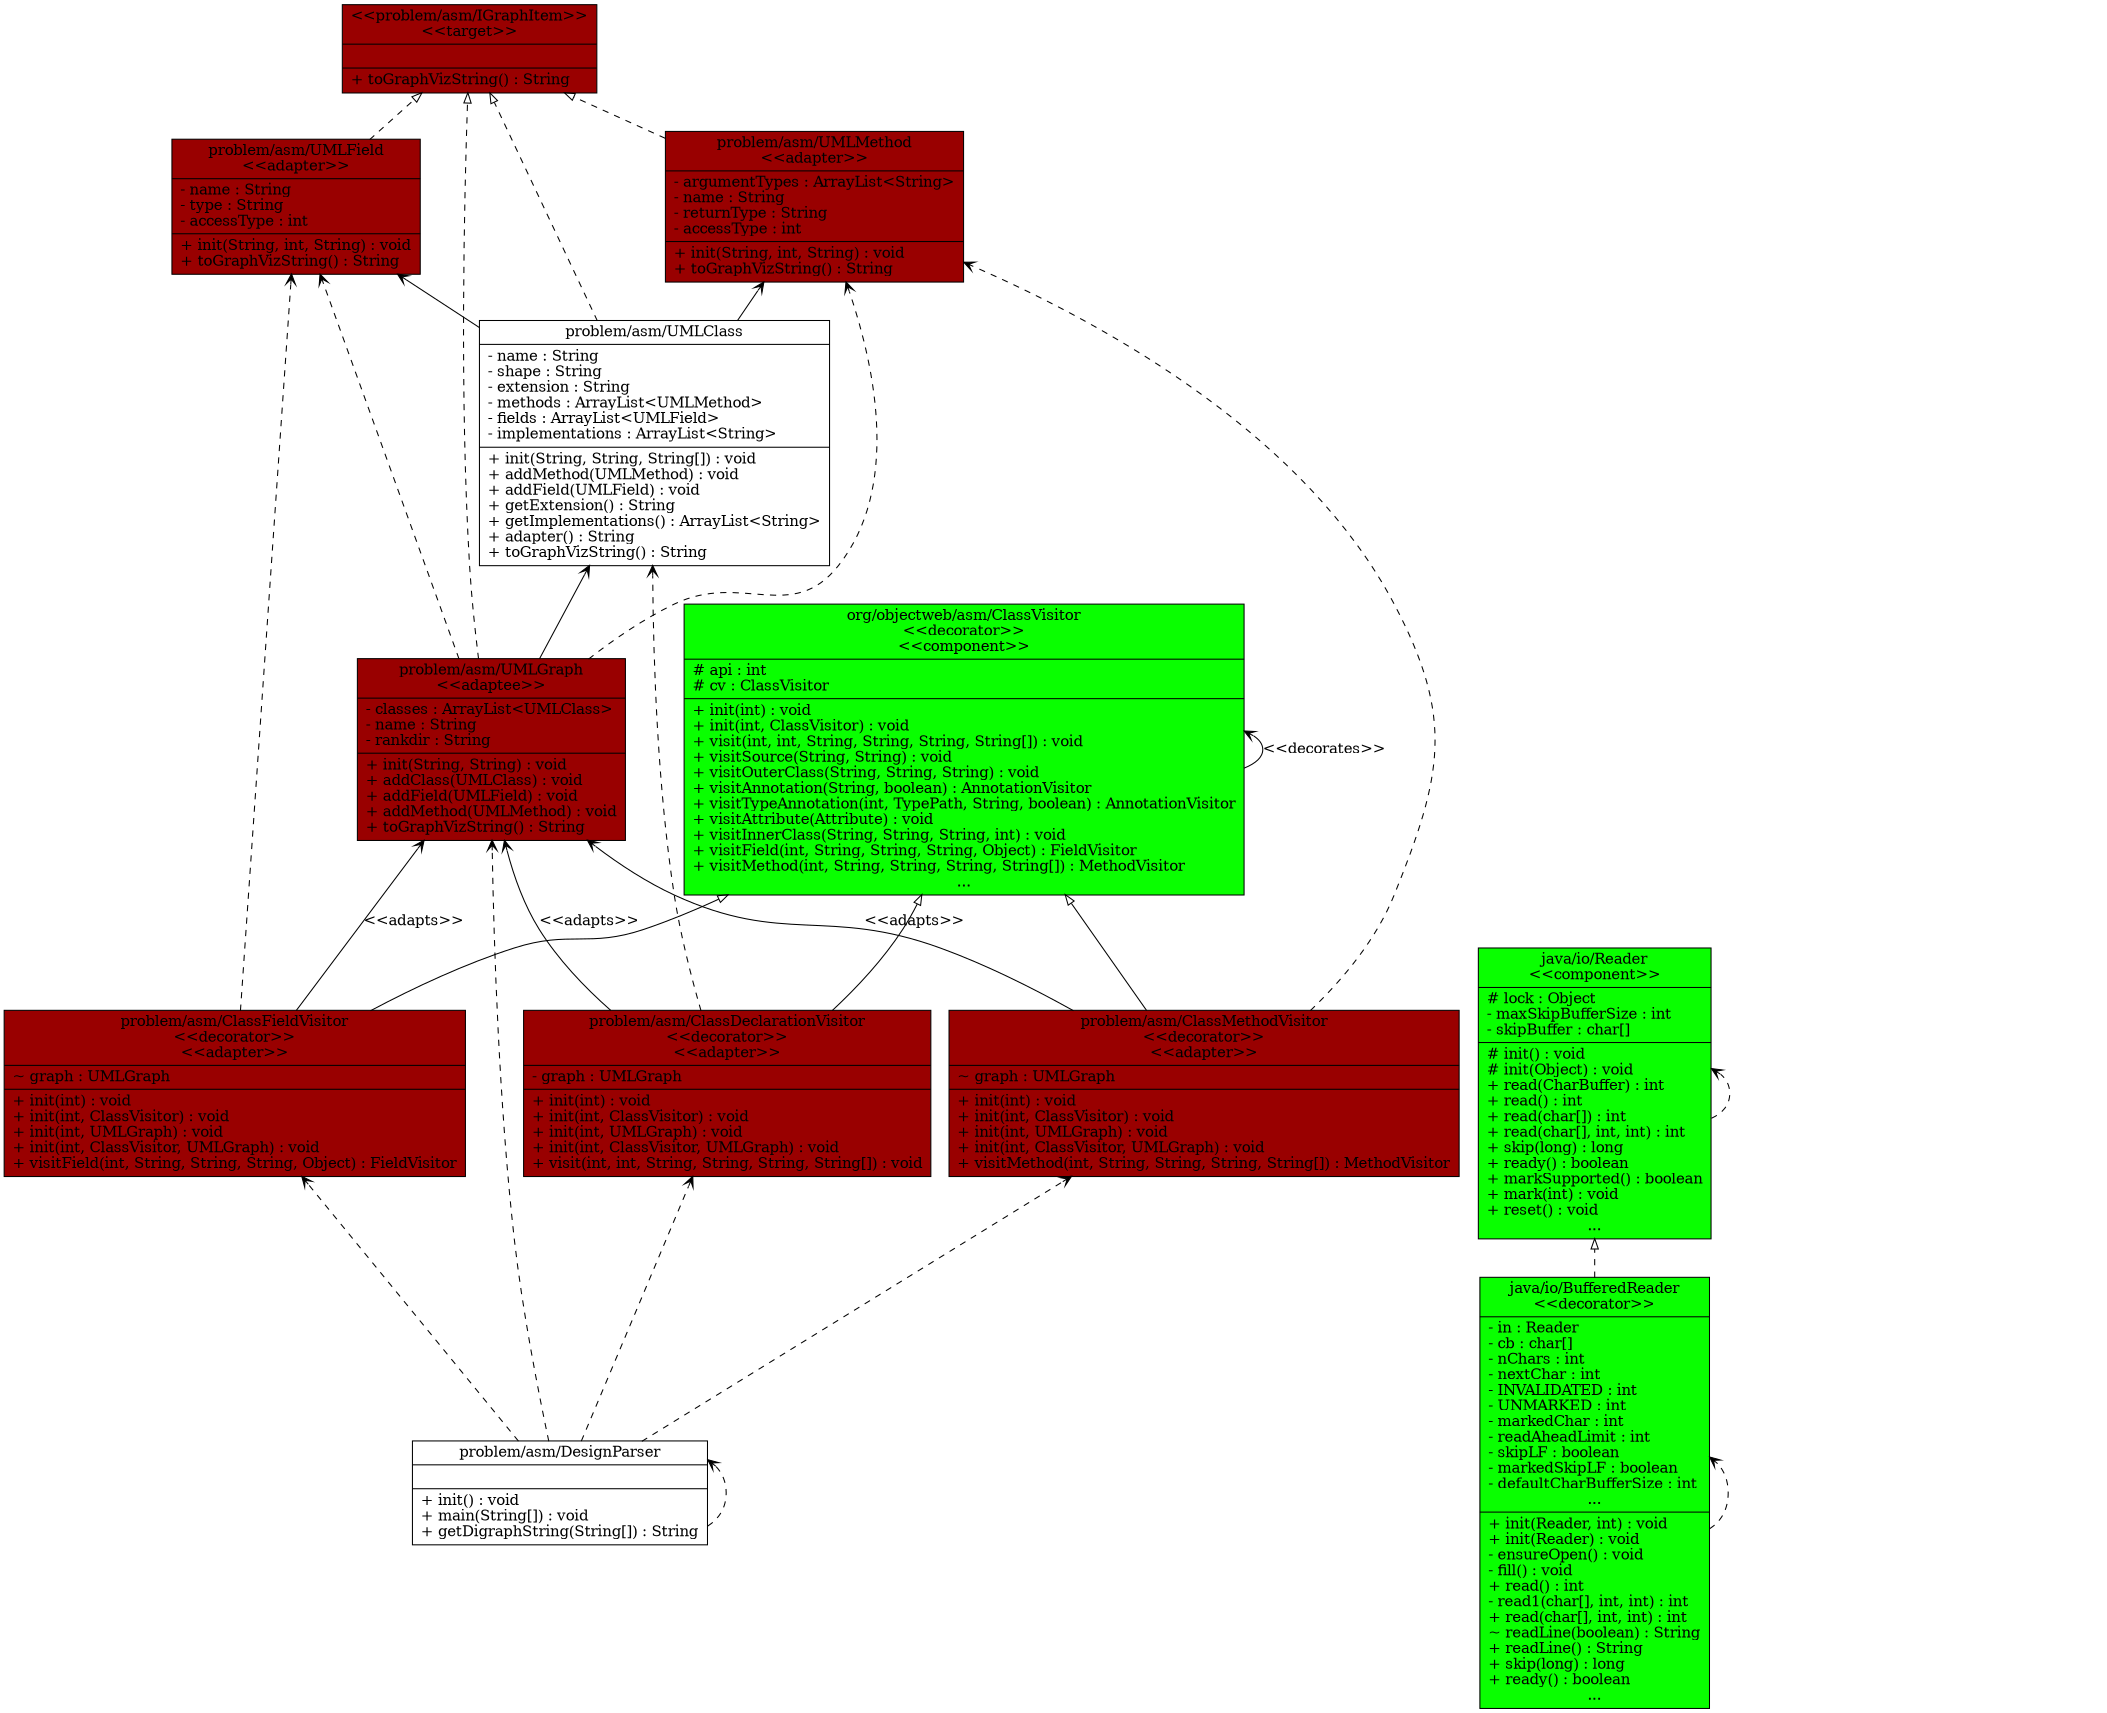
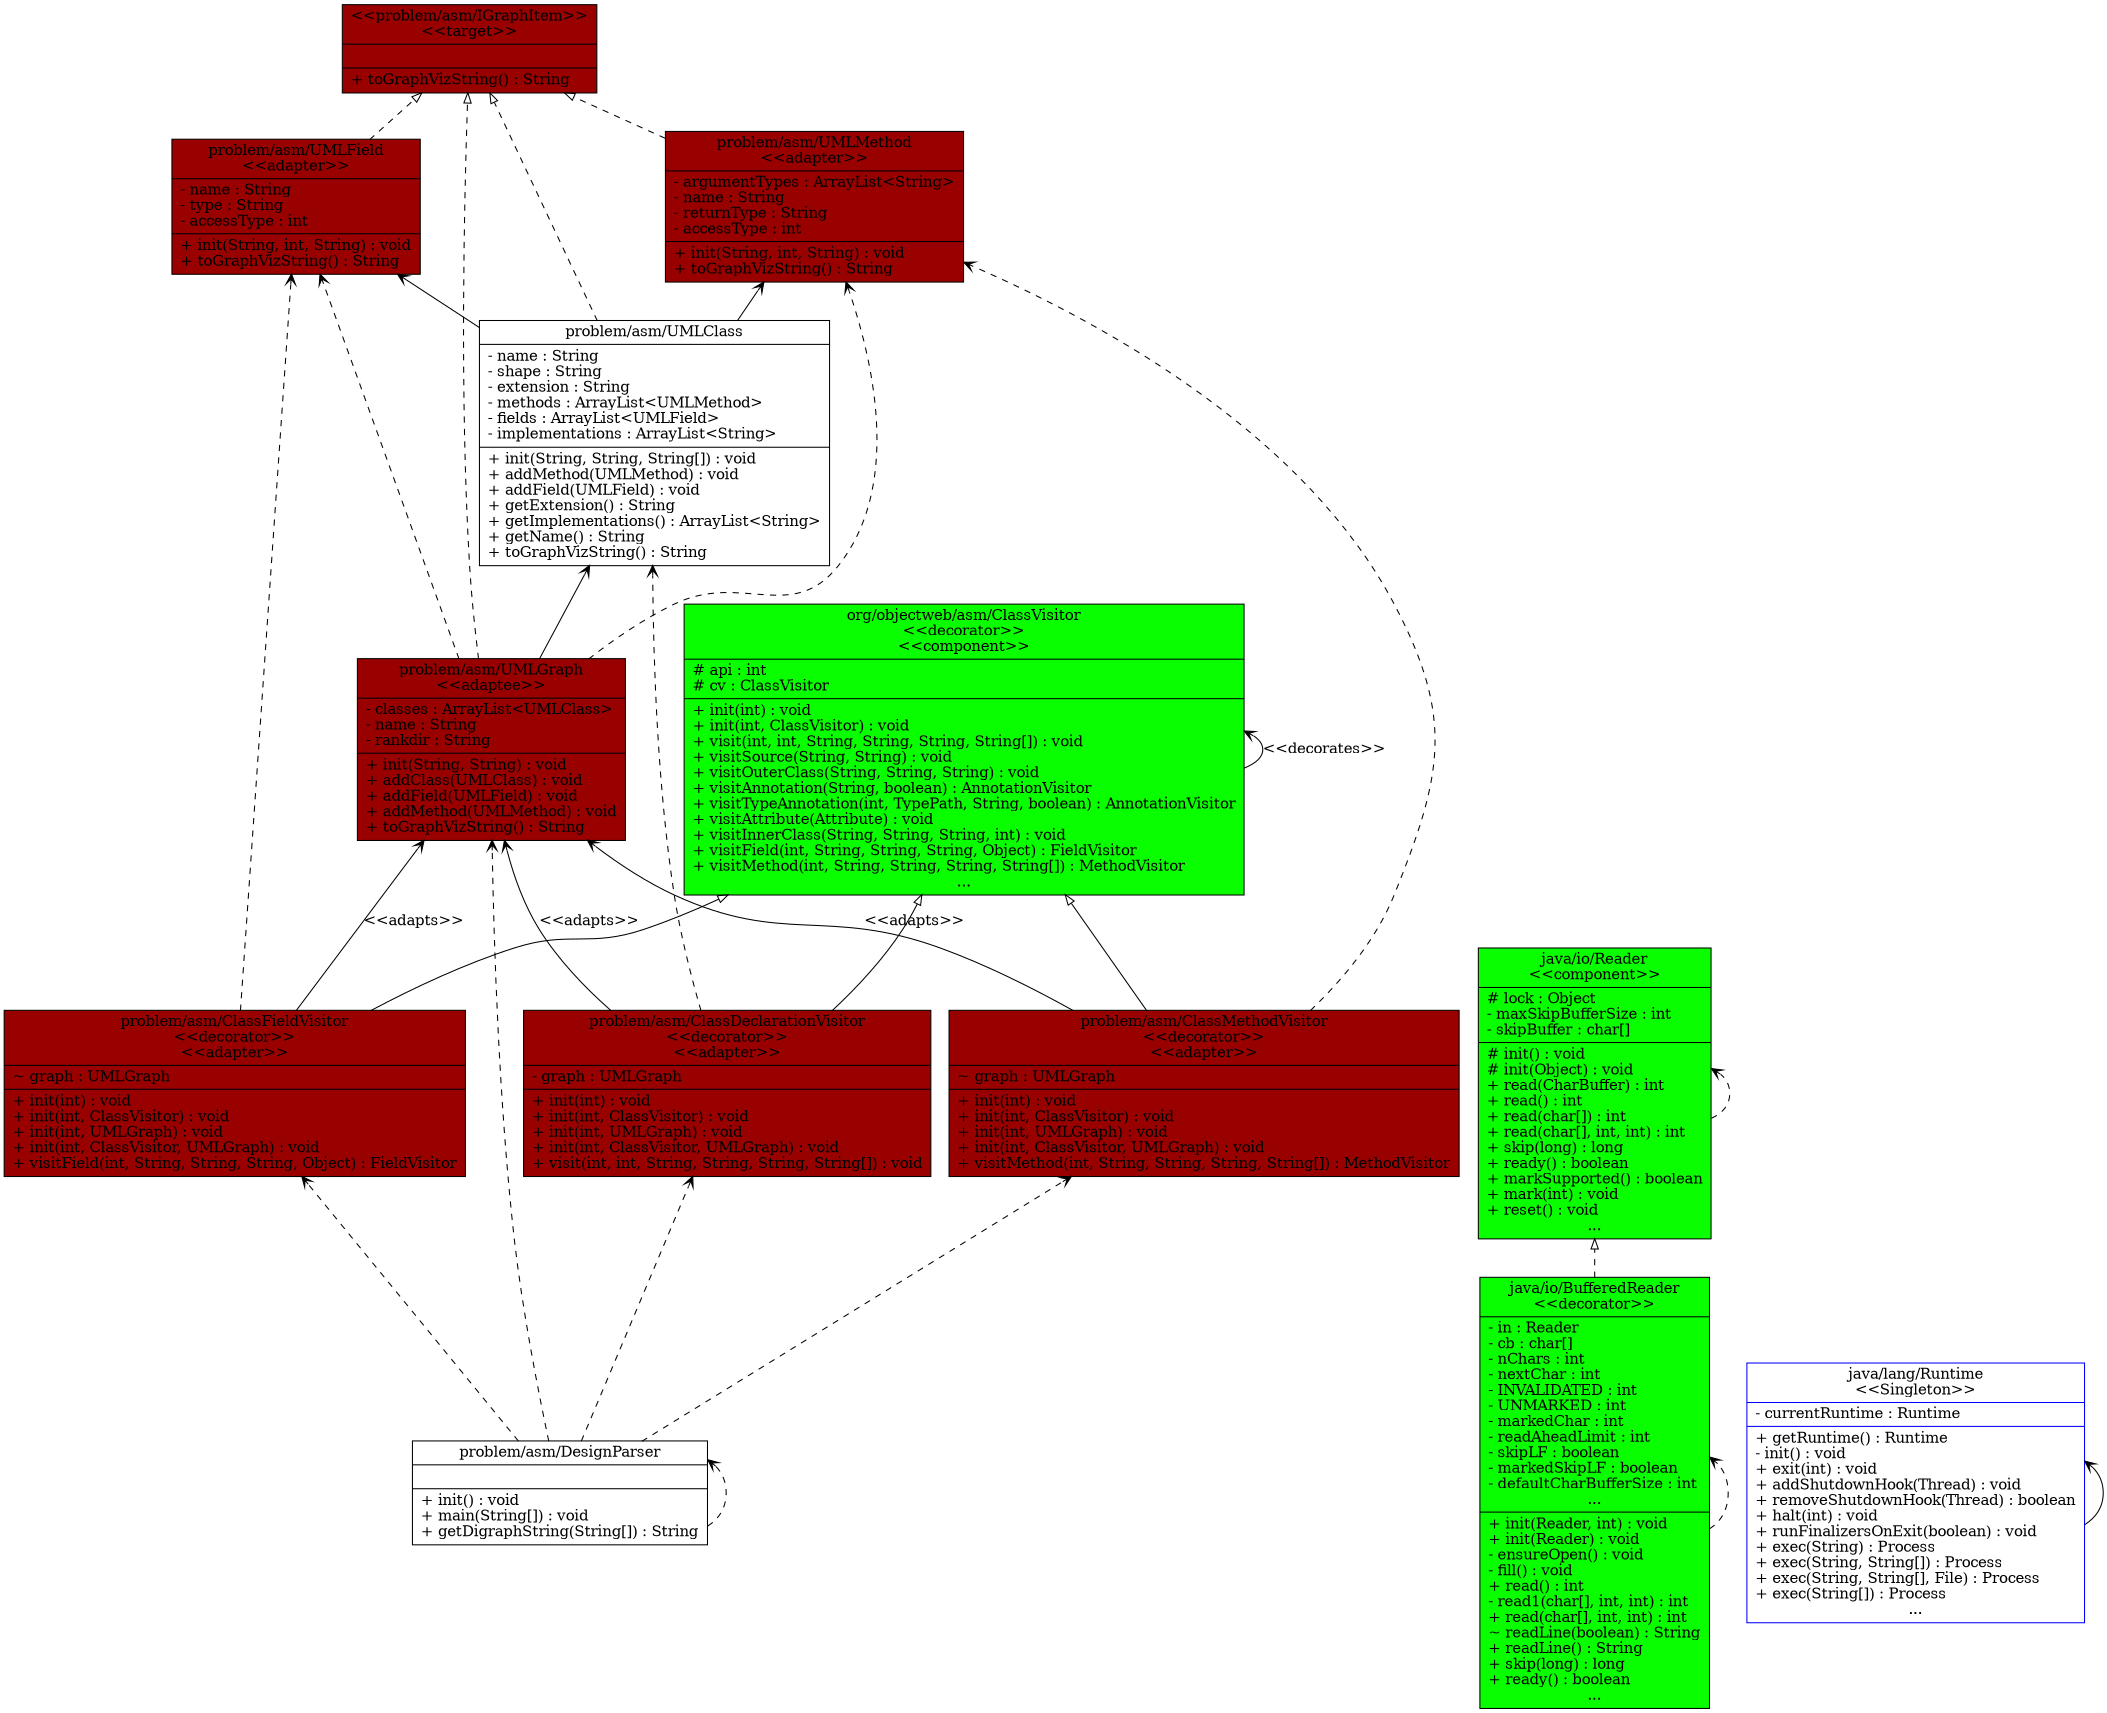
node "problem/asm/UMLClass": text "+ adapter() : String" -> "+ getName() : String"
node "java/lang/Runtime": added
